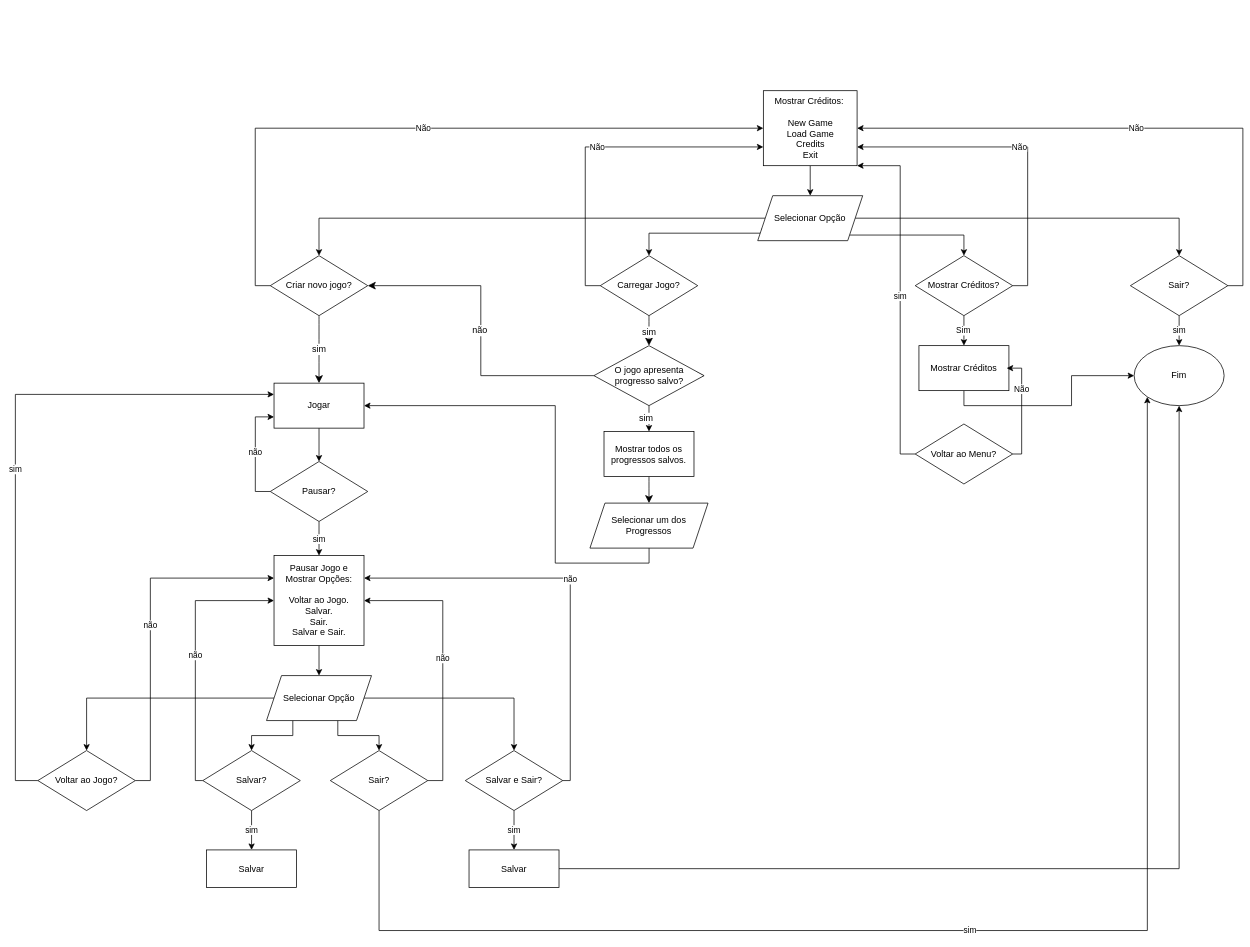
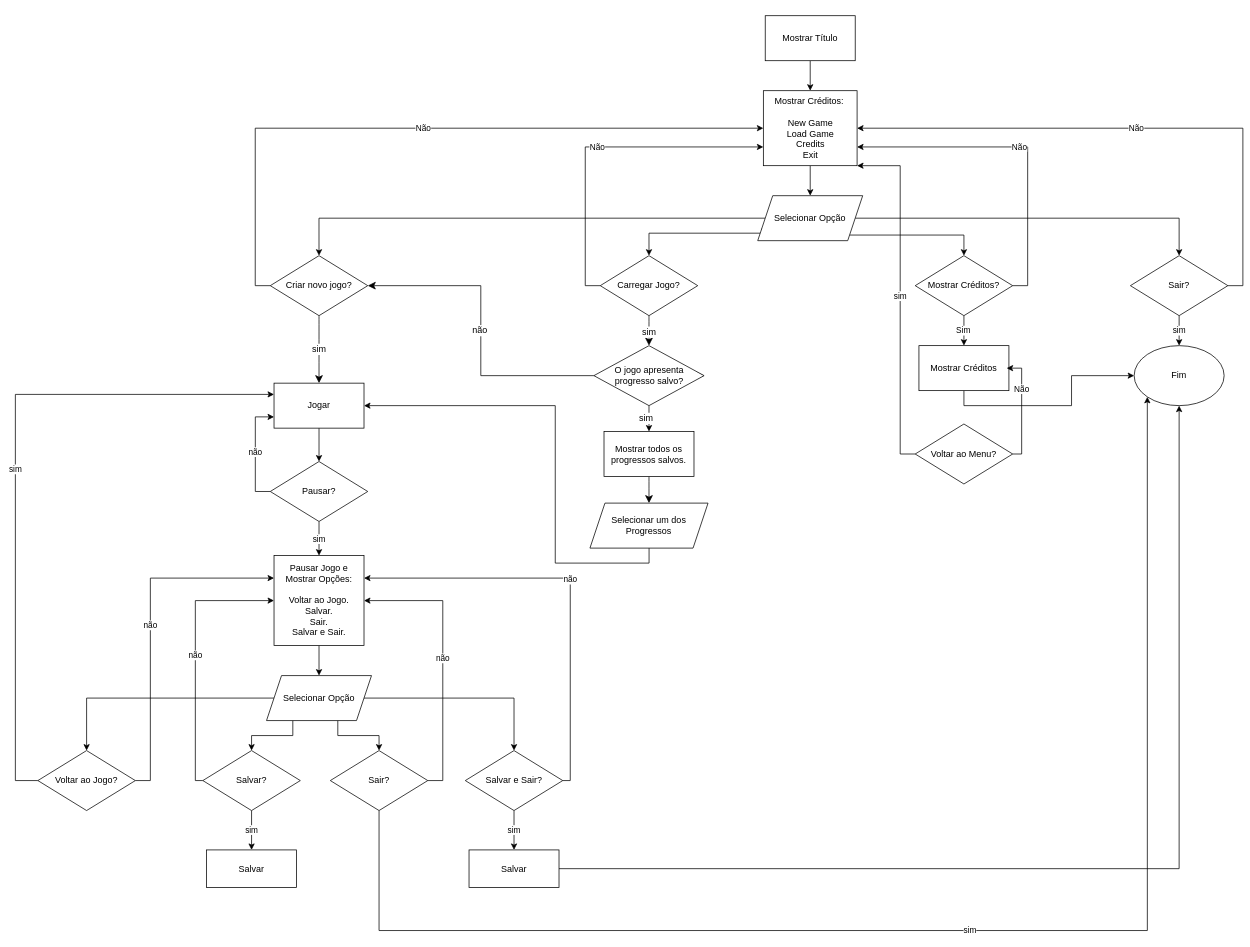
node "Mostrar Título": added
edge "Mostrar Título" -> "Mostrar Créditos: New Game Load Game Credits Exit": added
